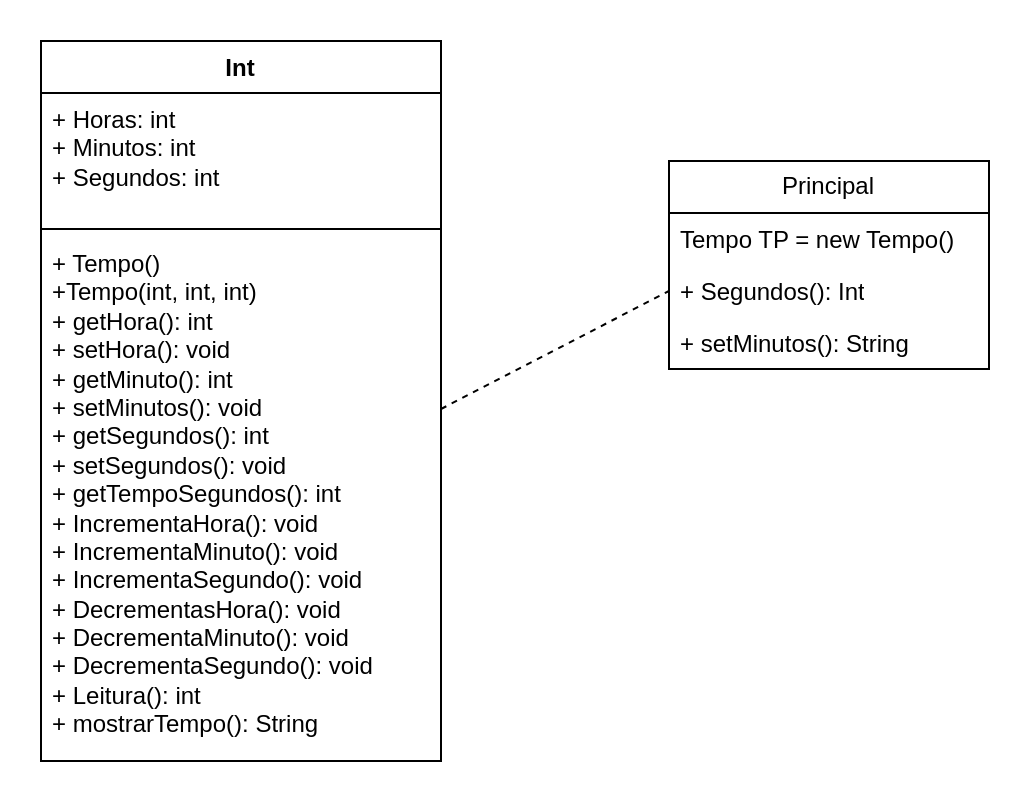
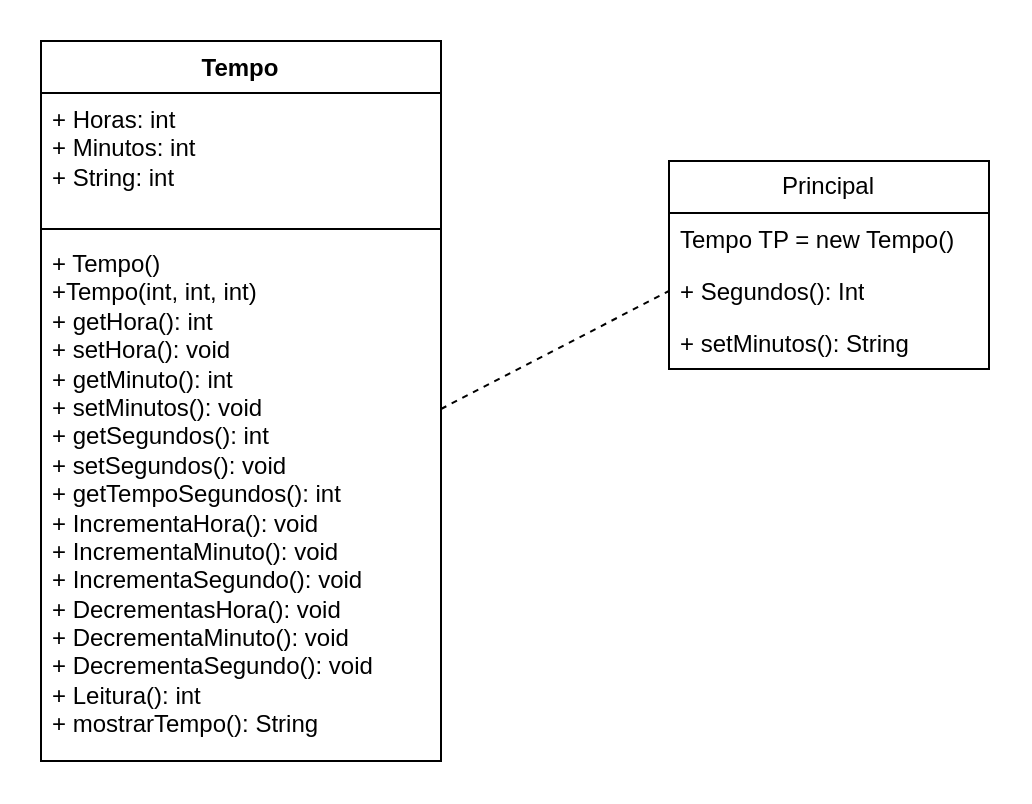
node "Int": label "Int" -> "Tempo"
node "+ Horas: int + Minutos: int + Segundos: int": label "+ Horas: int + Minutos: int + Segundos: int" -> "+ Horas: int + Minutos: int + String: int"
